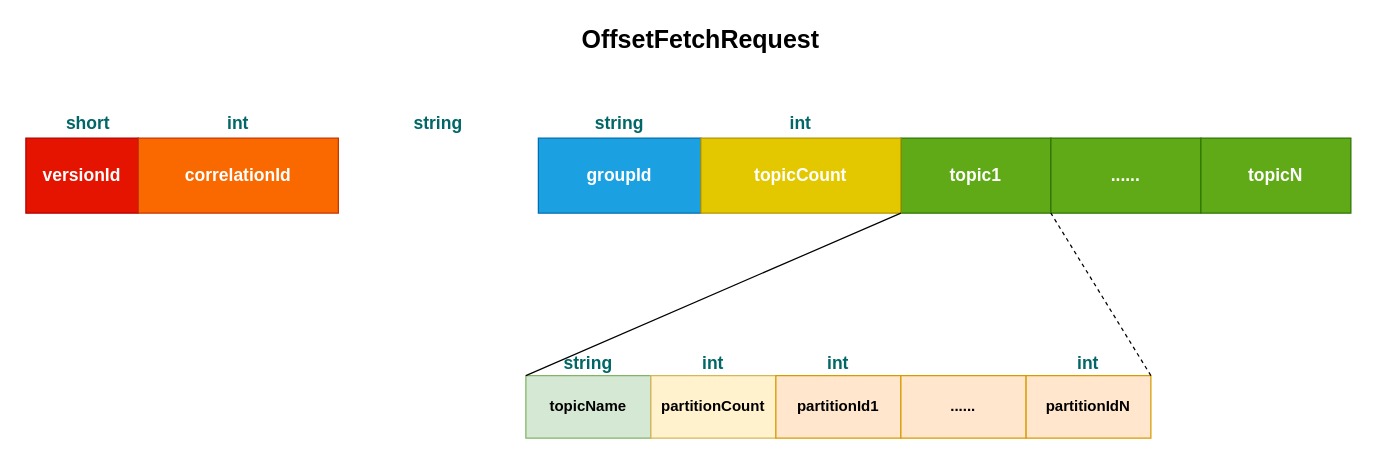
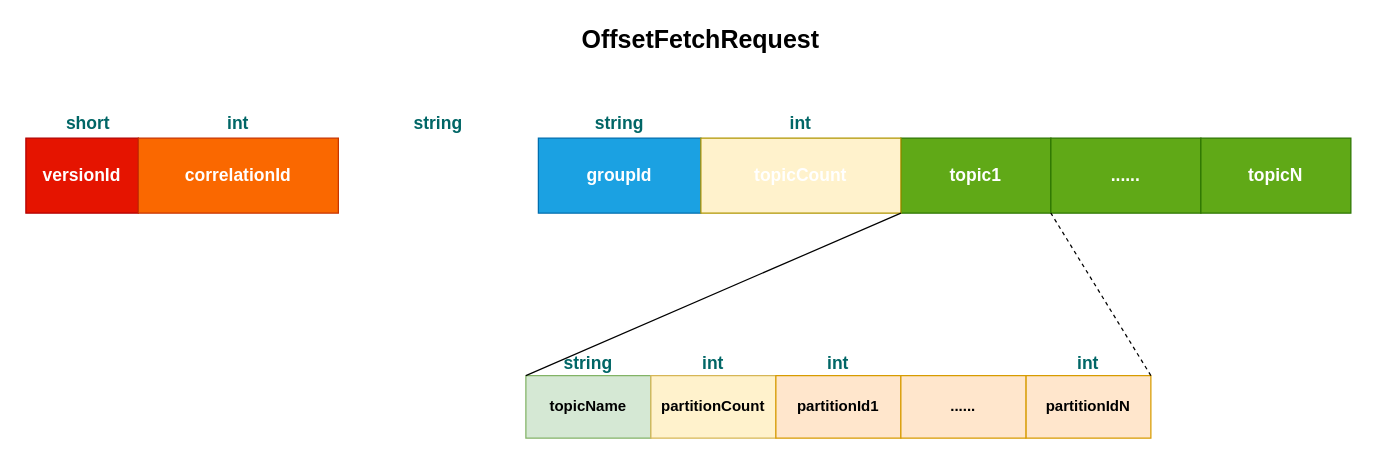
node "topicCount": fillcolor #e3c800 -> #fff2cc
